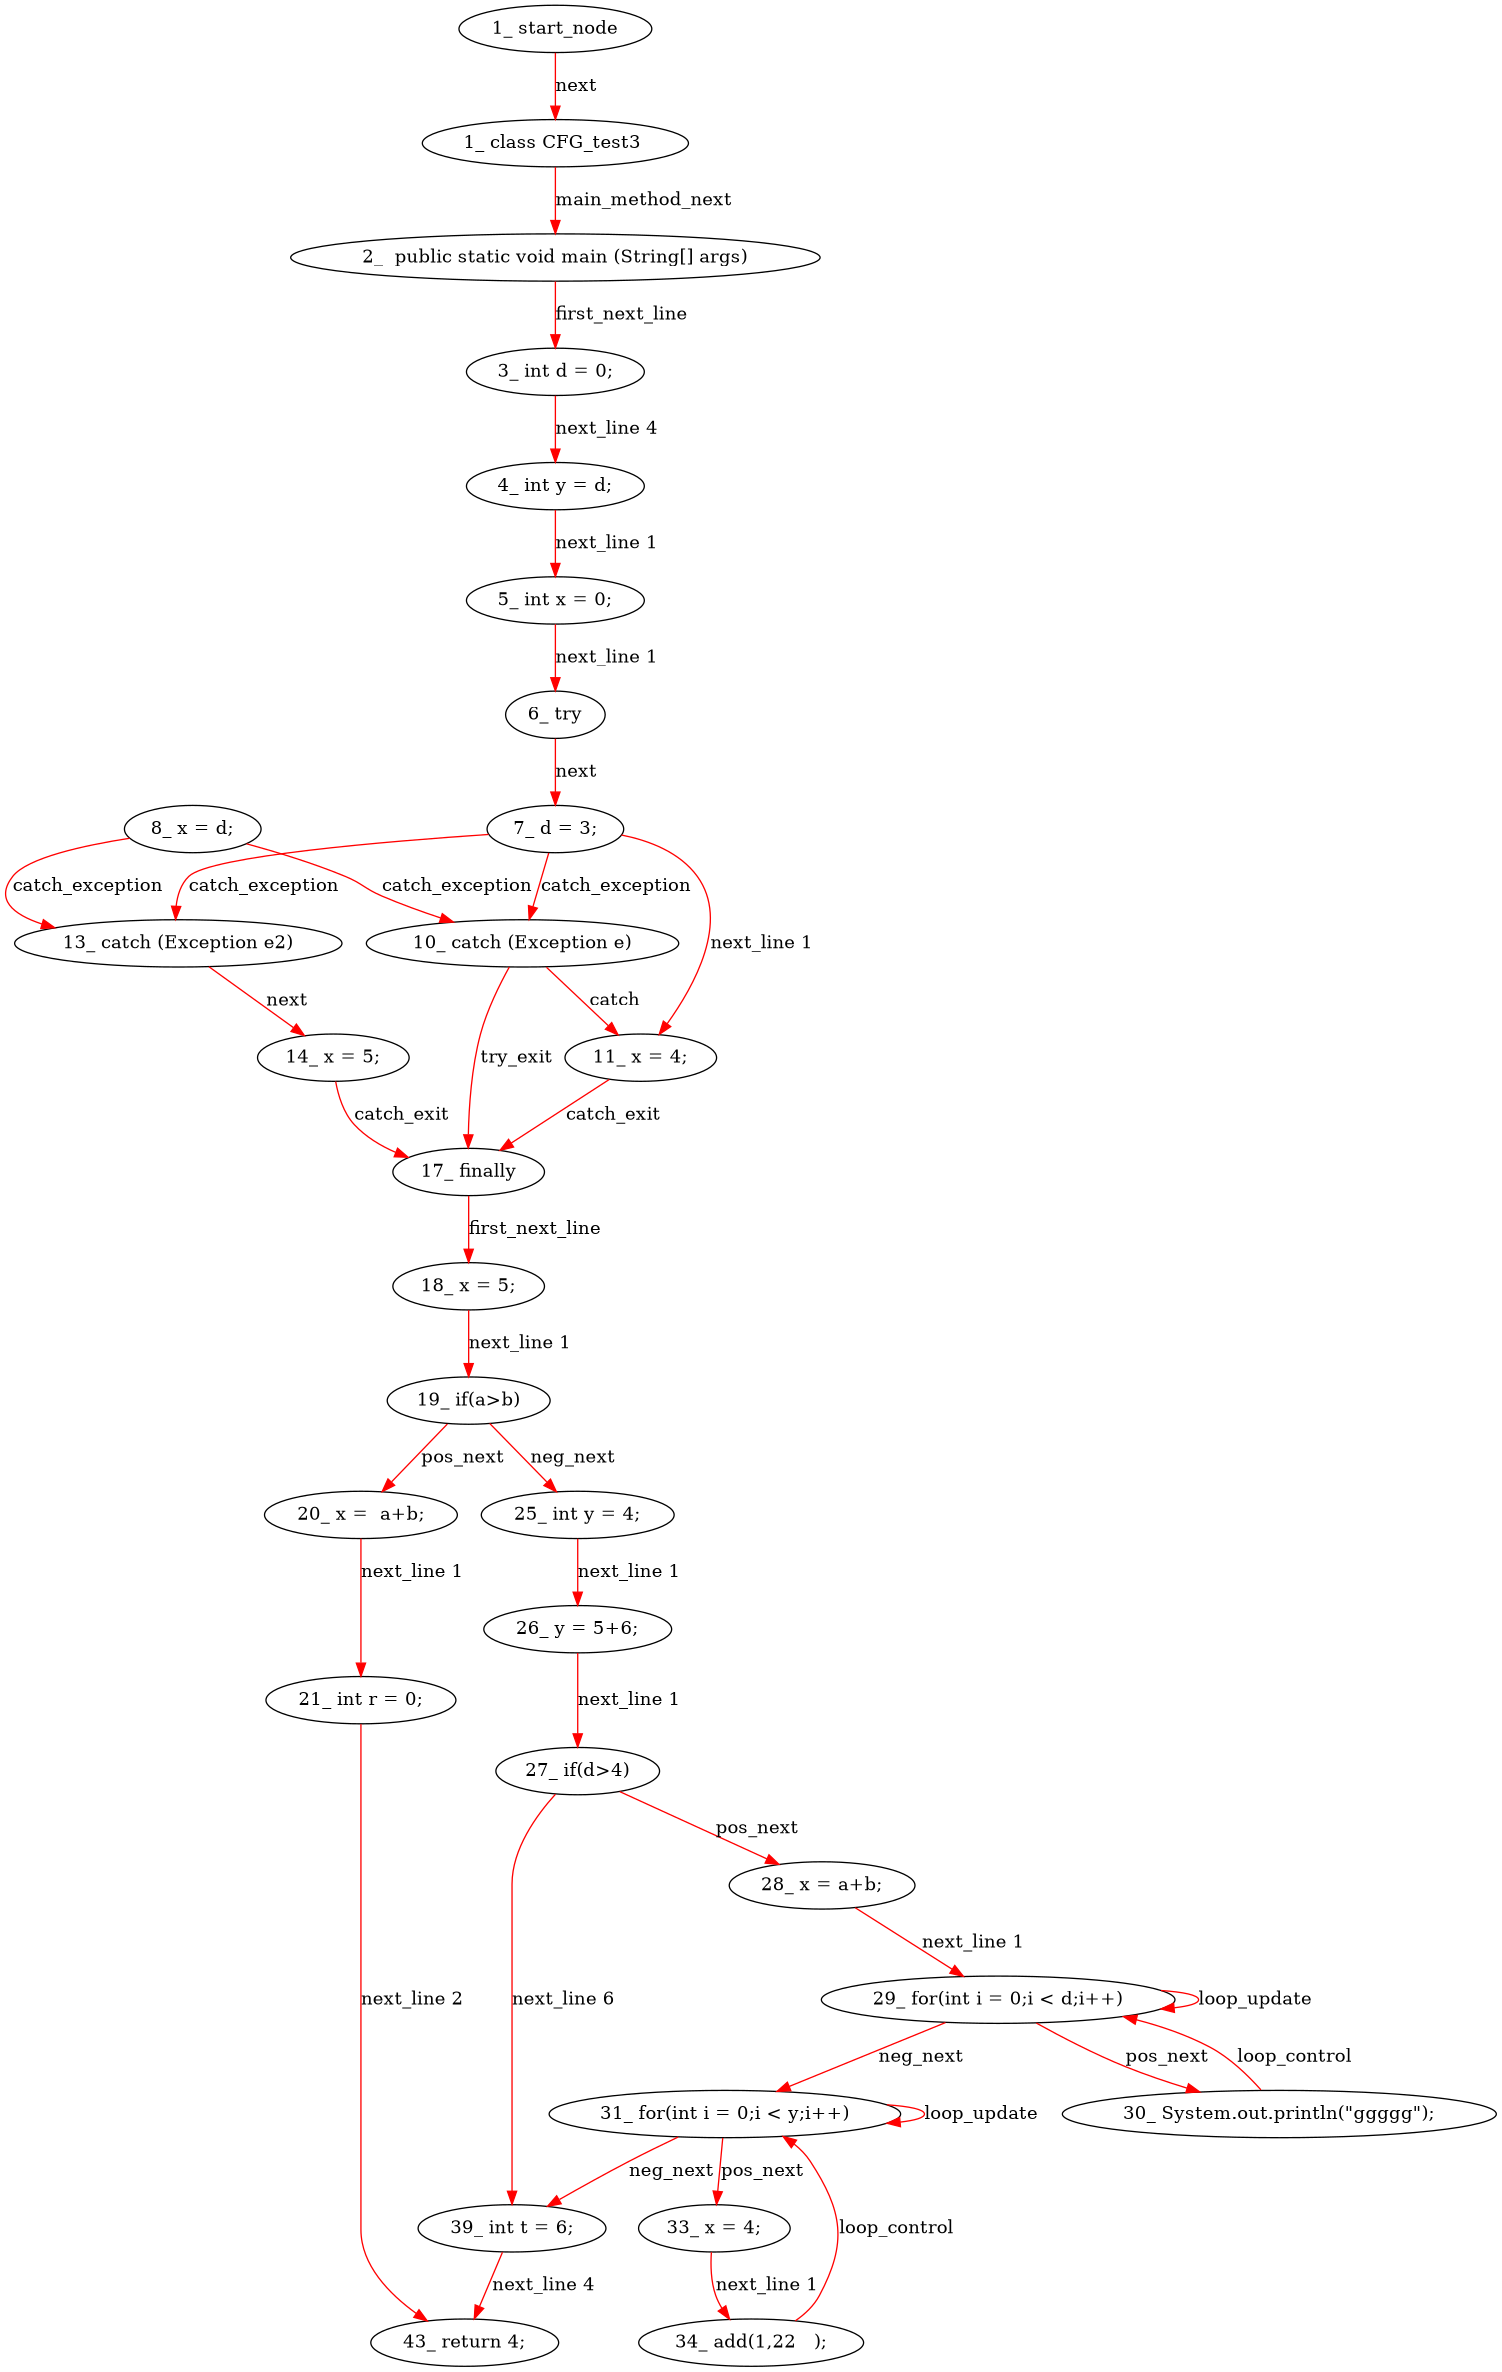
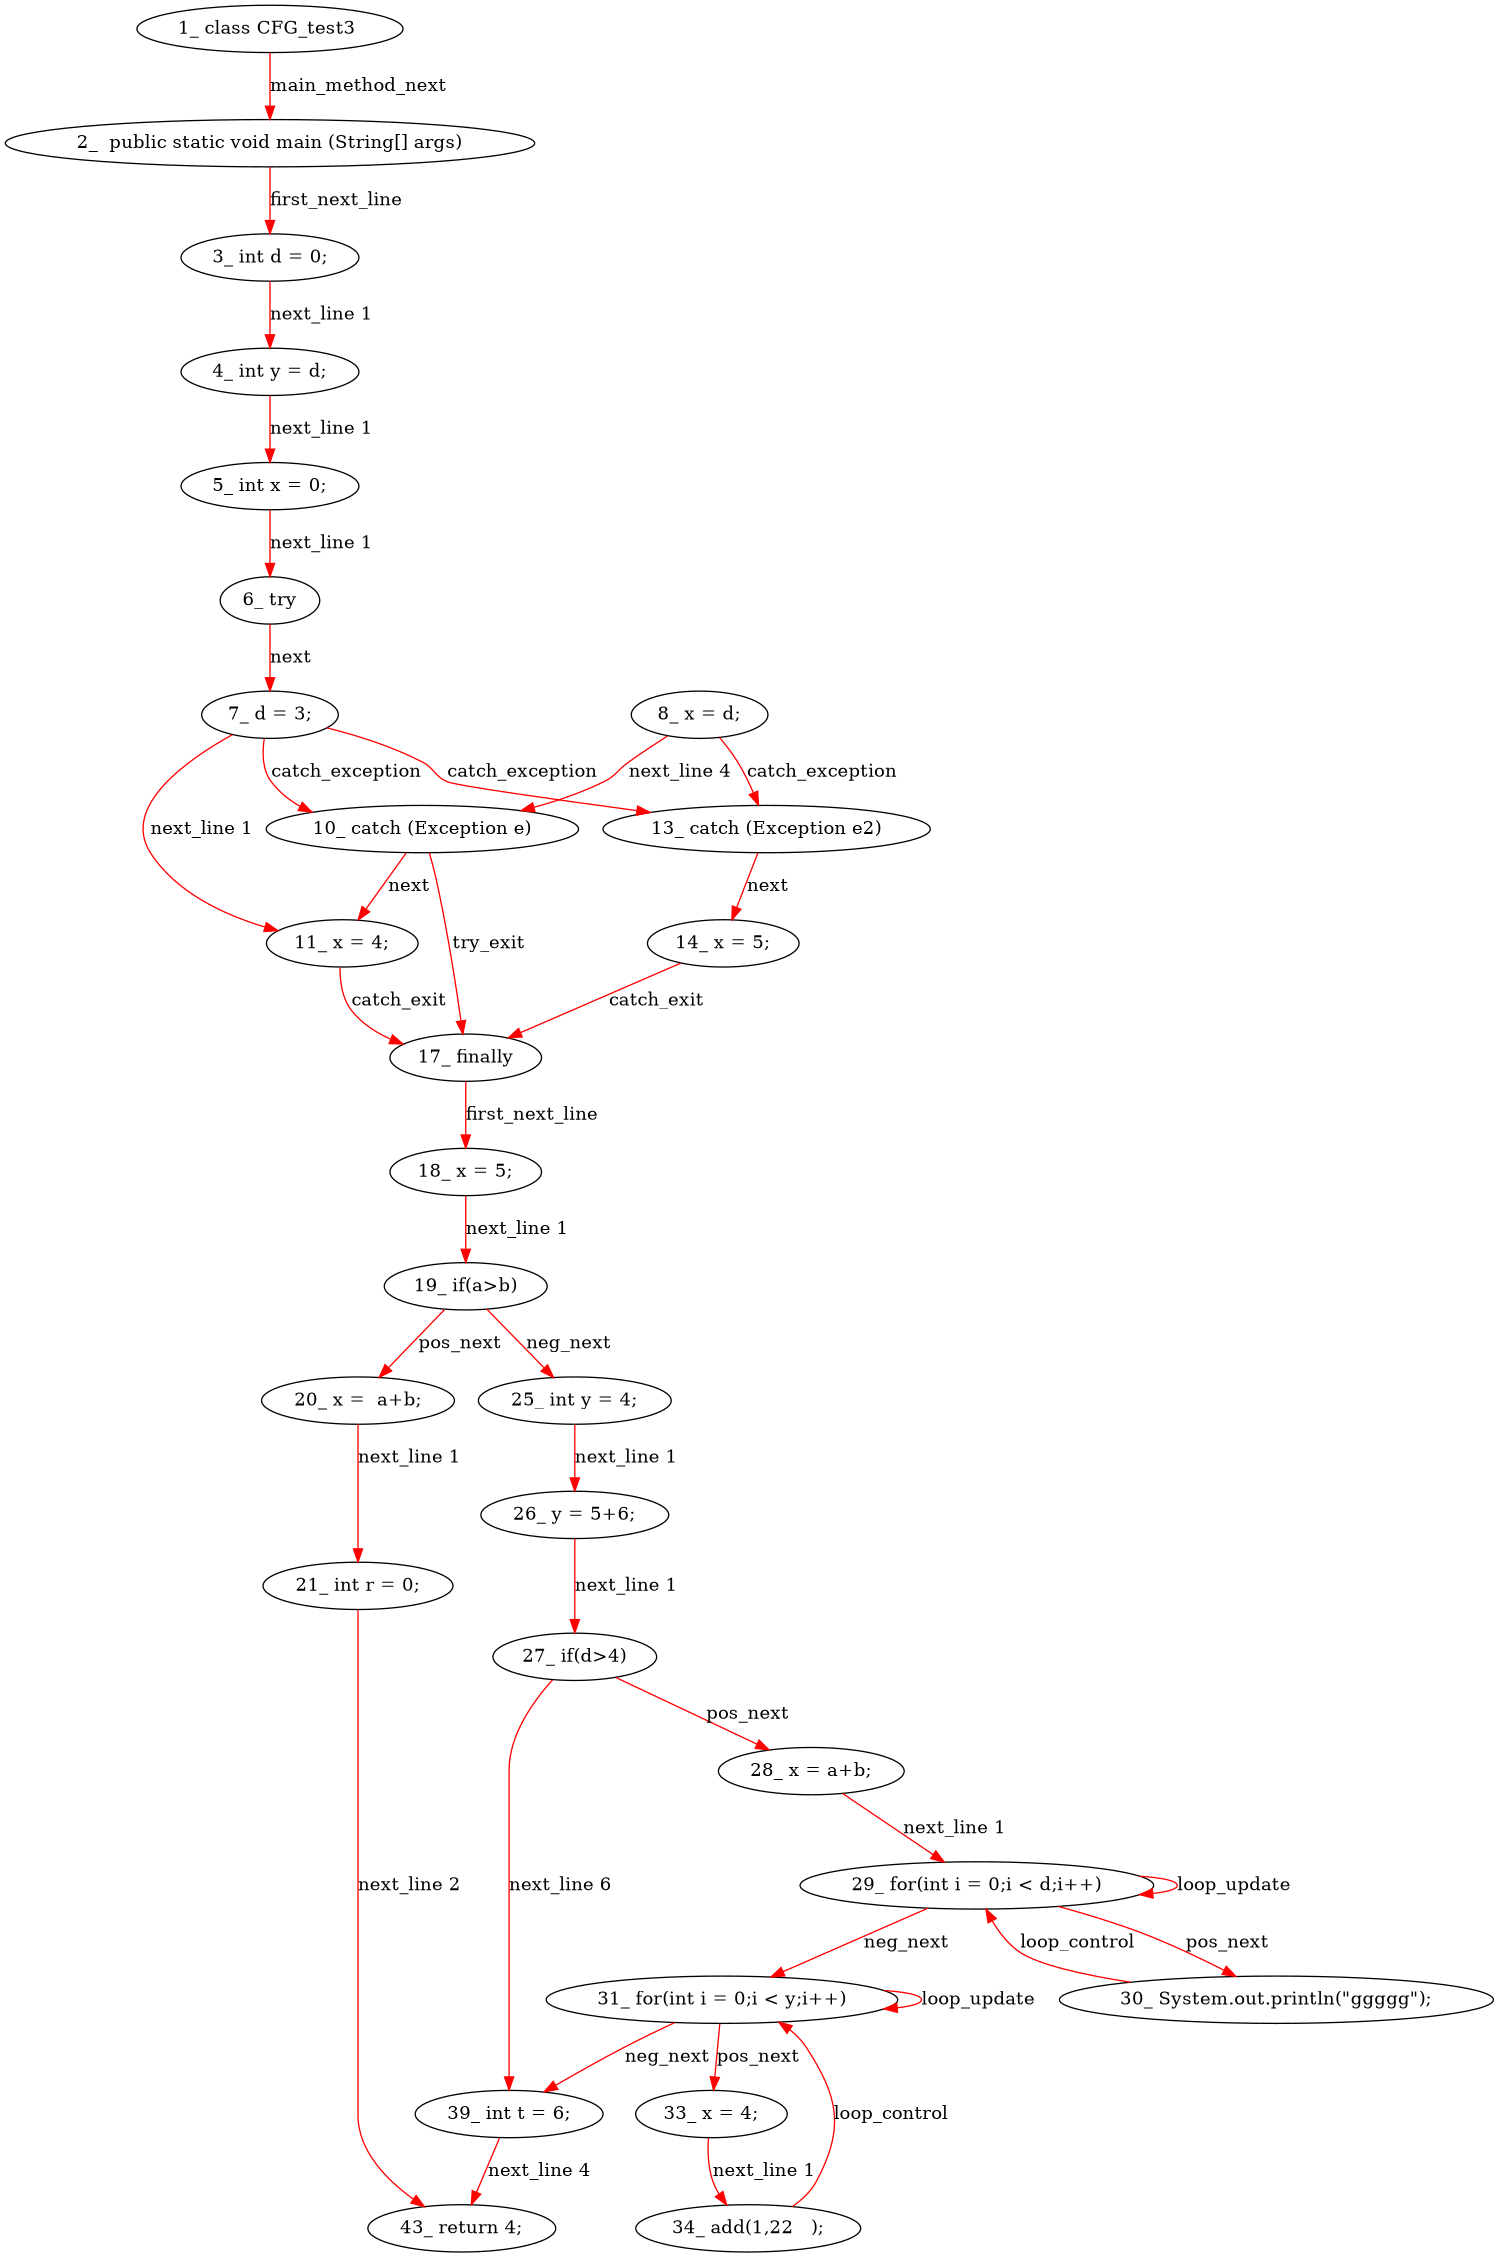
node "1_ start_node": removed
edge "3_ int d = 0;" -> "4_ int y = d;": label "next_line 4" -> "next_line 1"
edge "8_ x = d;" -> "10_ catch (Exception e)": label "catch_exception" -> "next_line 4"
edge "10_ catch (Exception e)" -> "11_ x = 4;": label "catch" -> "next"
